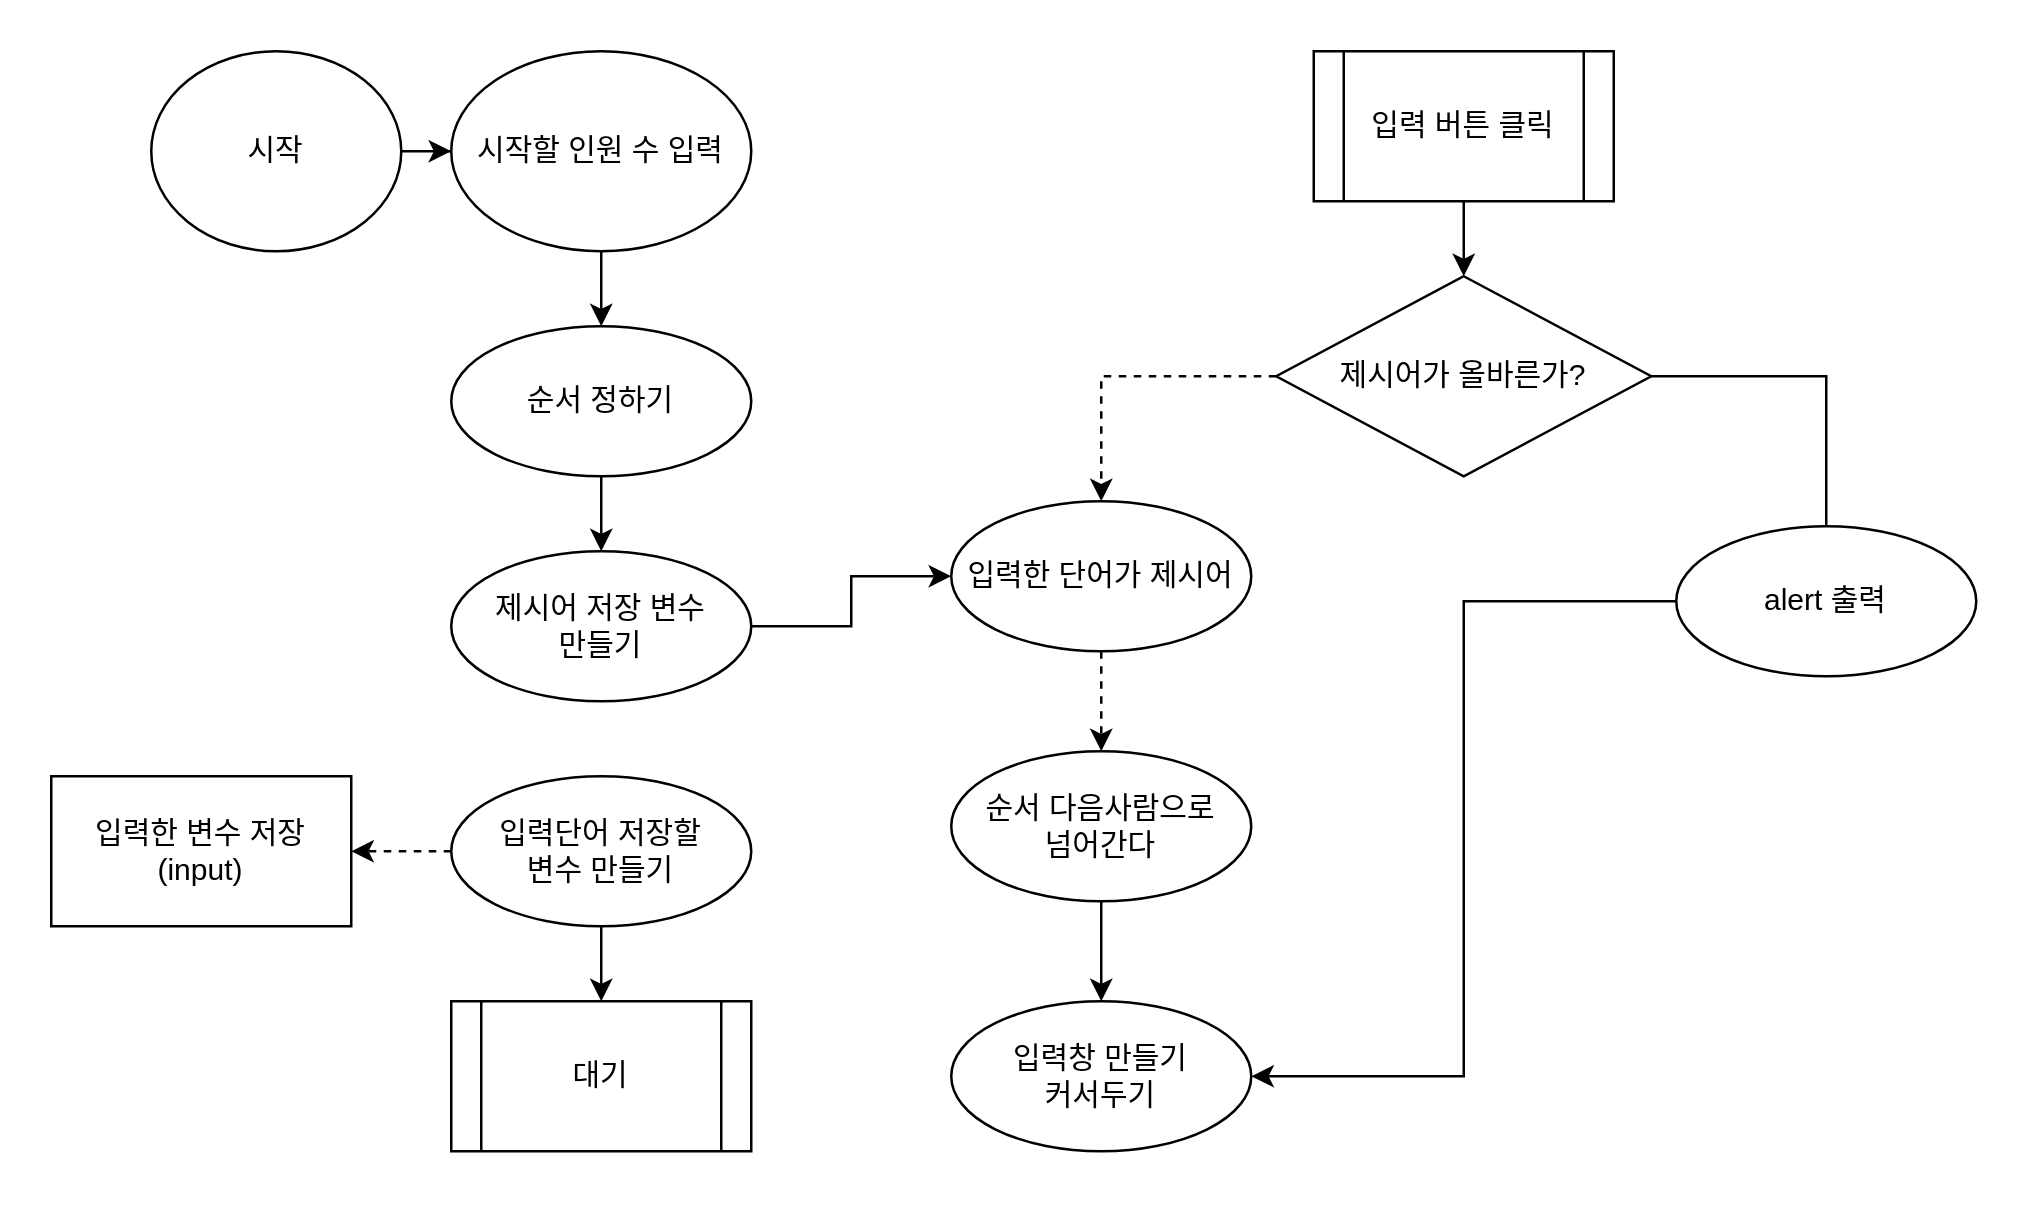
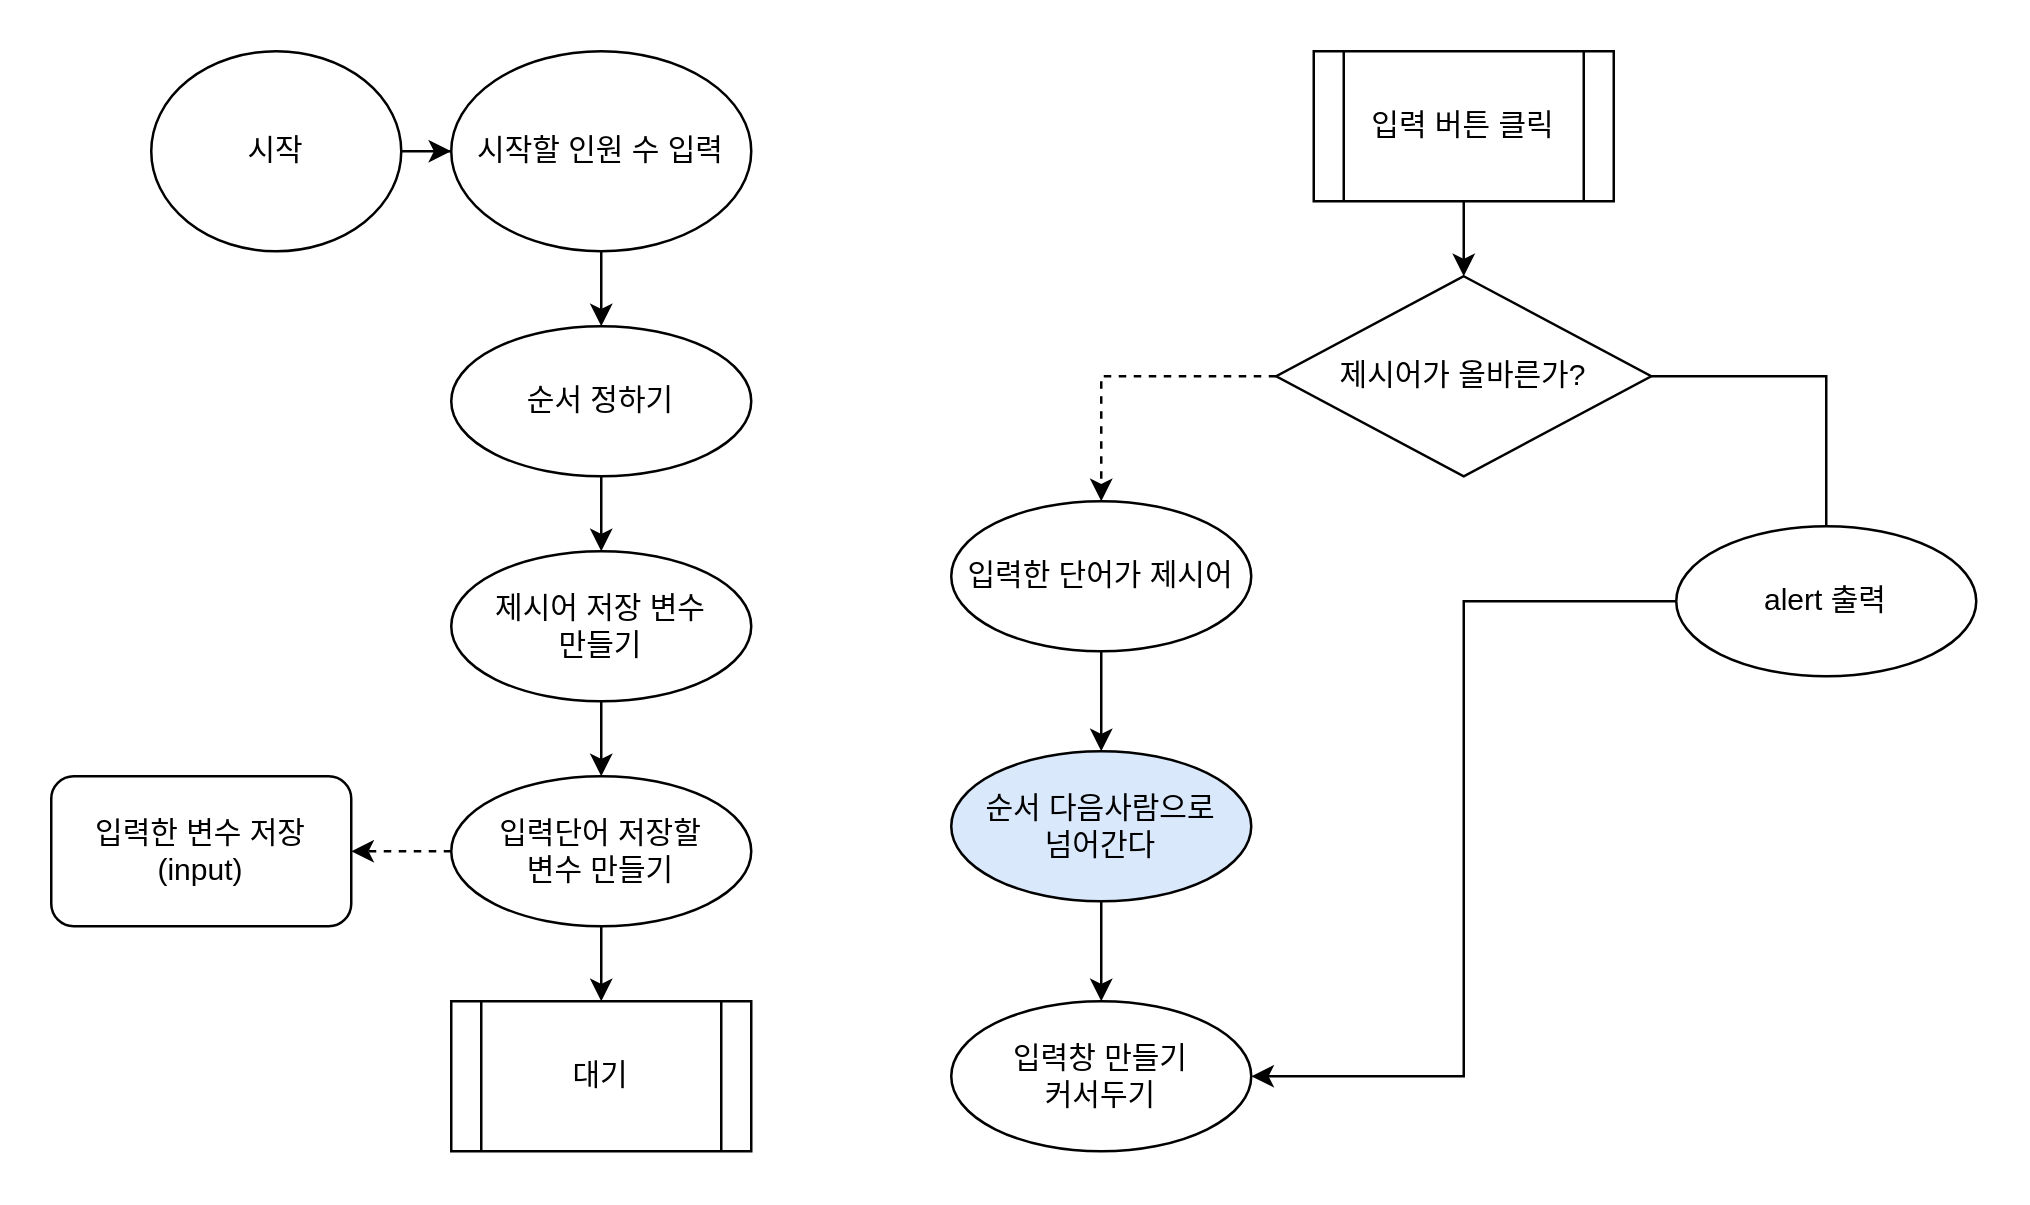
edge "제시어 저장 변수 만들기" -> "입력한 단어가 제시어": now "제시어 저장 변수 만들기" -> "입력단어 저장할 변수 만들기"
edge "입력한 단어가 제시어" -> "순서 다음사람으로 넘어간다": style dashed -> solid
node "순서 다음사람으로 넘어간다": fillcolor #ffffff -> #dae8fc
node "입력한 변수 저장 (input)": shape rectangle -> rounded rectangle
